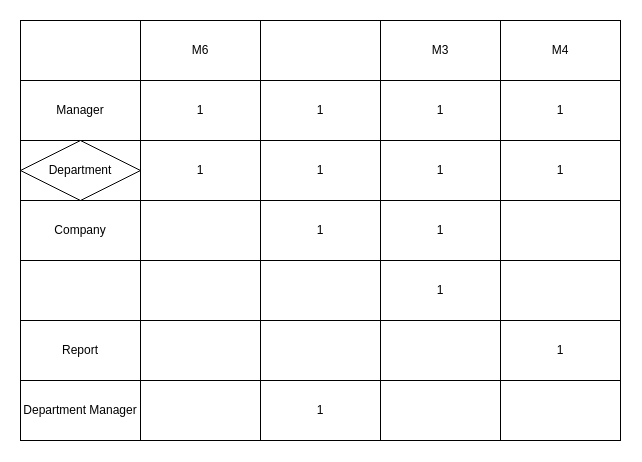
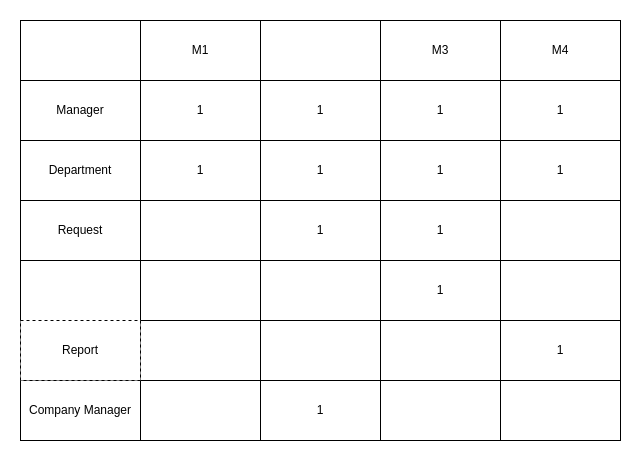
node "M6": label "M6" -> "M1"
node "Department": shape diamond -> rectangle
node "Company": label "Company" -> "Request"
node "Report": style solid -> dashed
node "Department Manager": label "Department Manager" -> "Company Manager"
